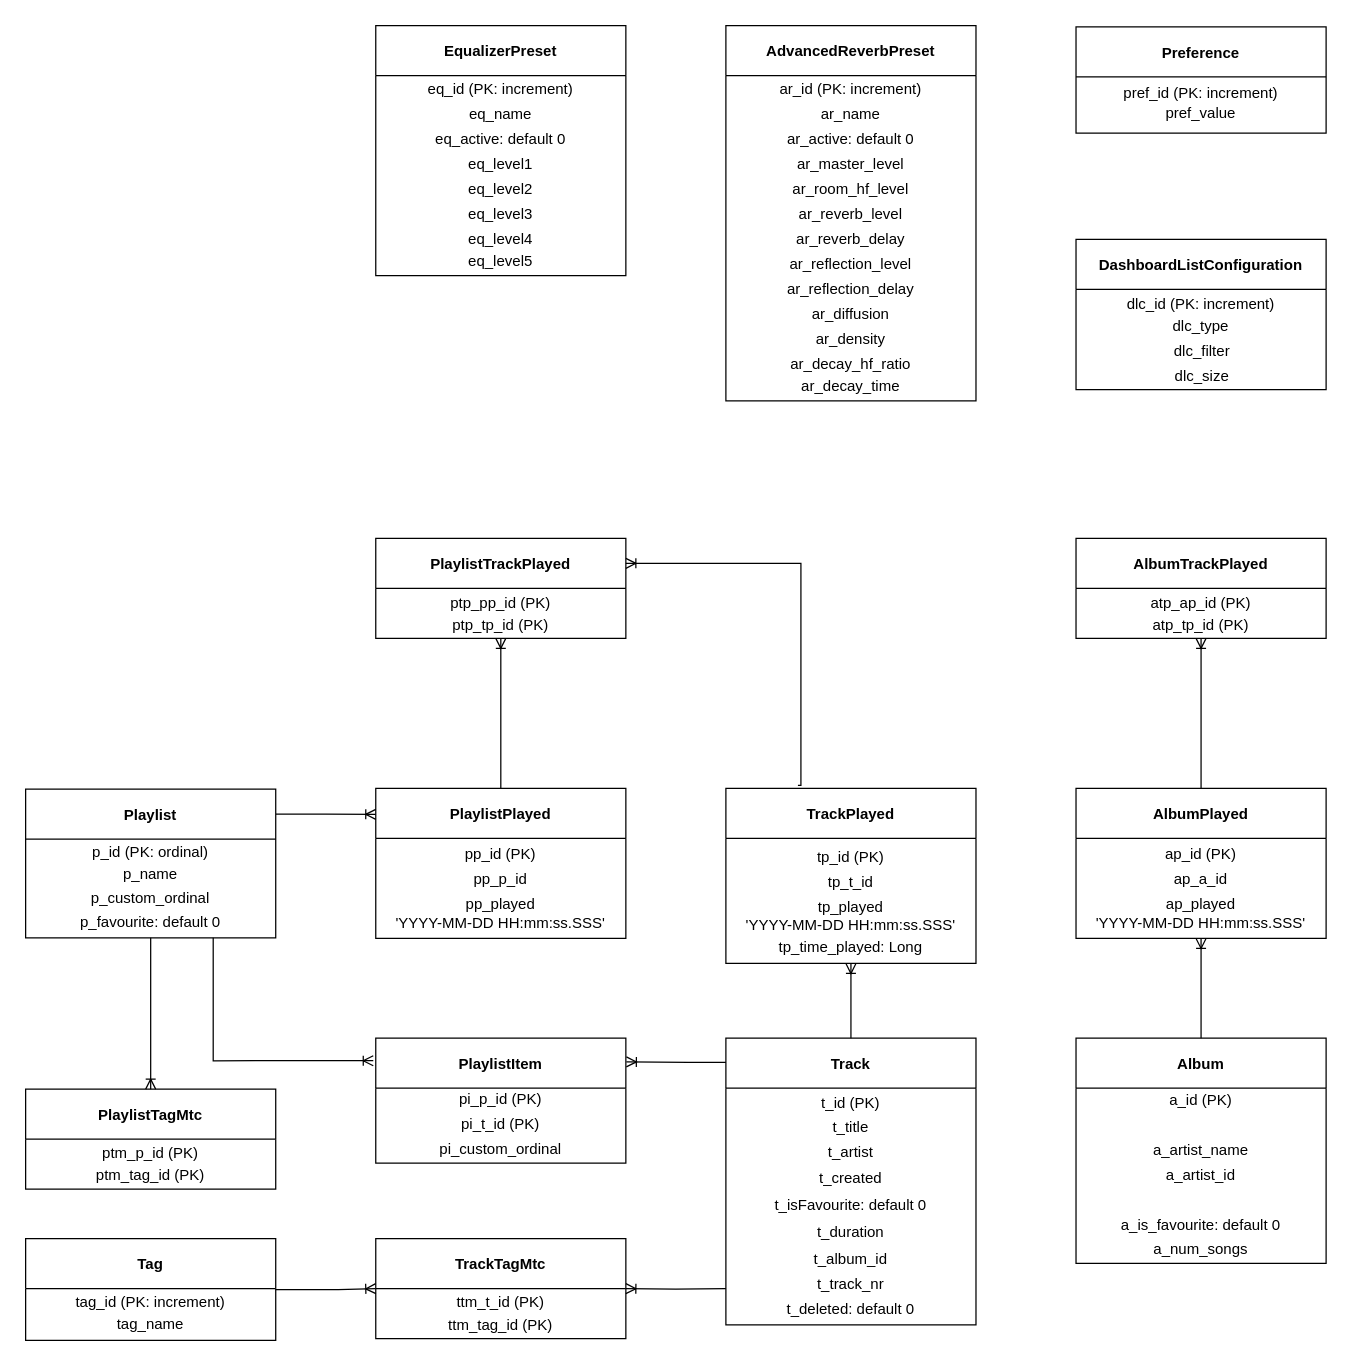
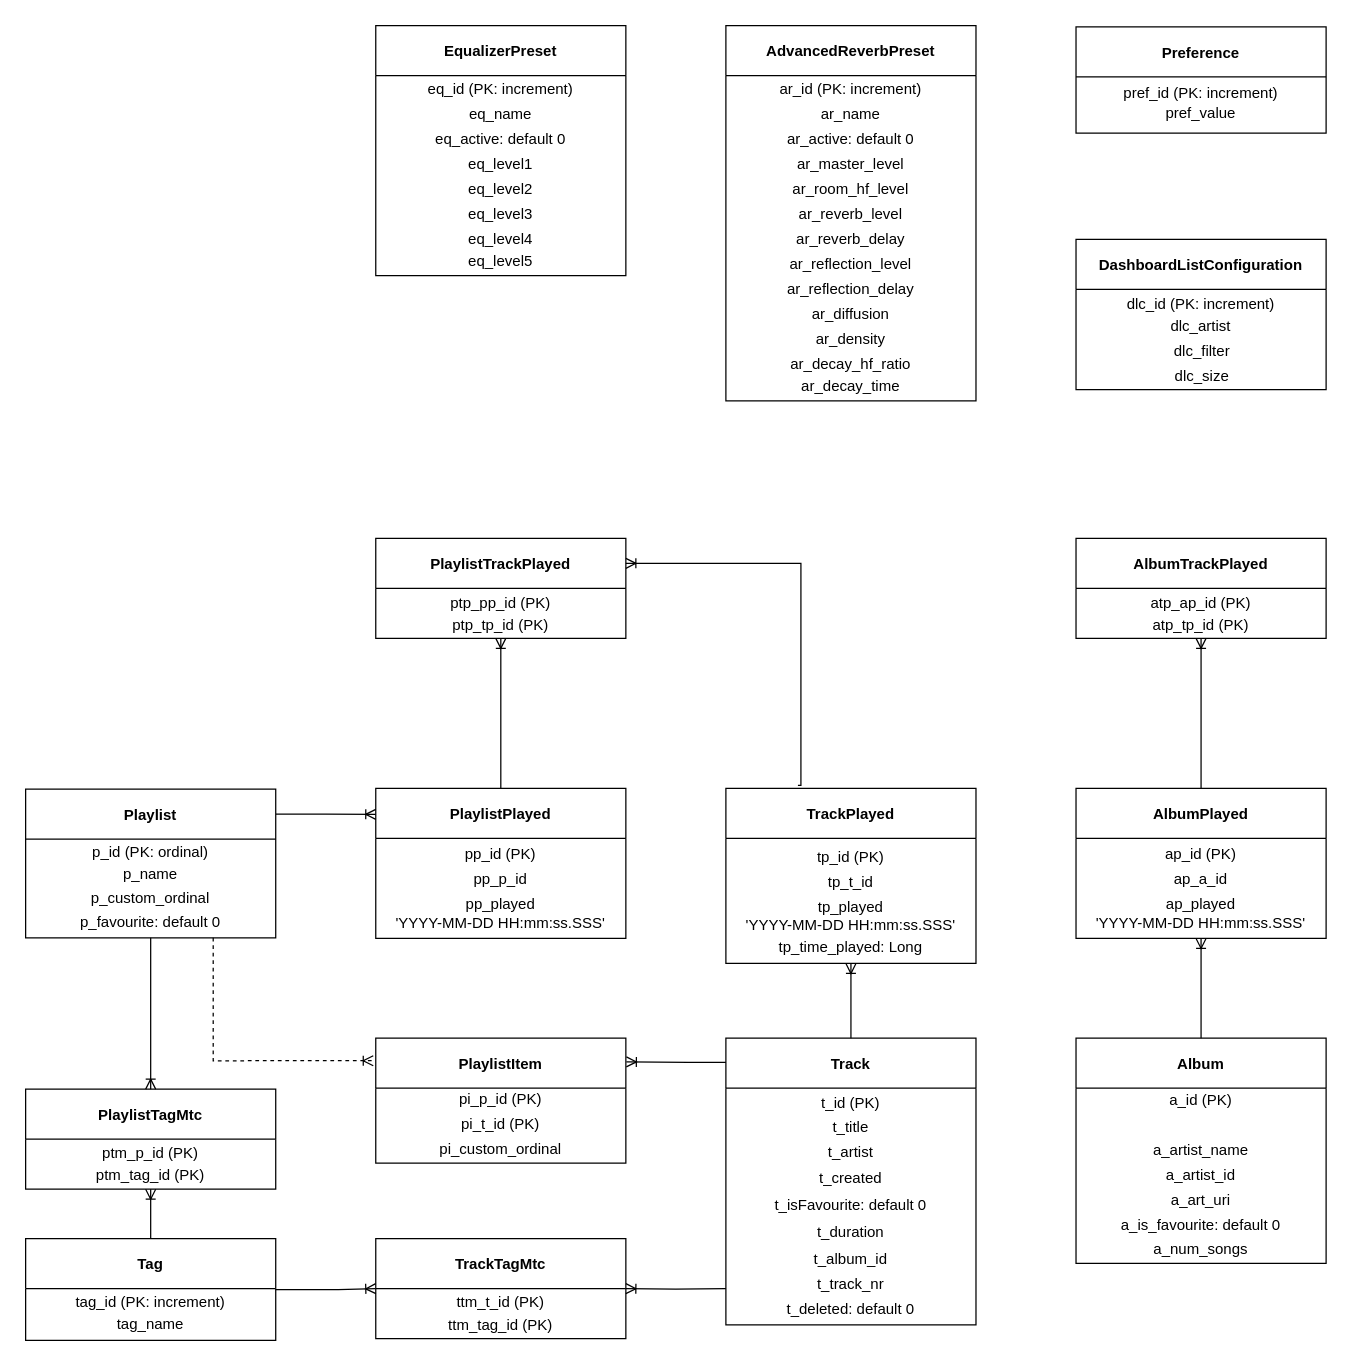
node "dlc_type": label "dlc_type" -> "dlc_artist"
edge "Playlist" -> "PlaylistItem": style solid -> dashed
node "a_art_uri": added
edge "Tag" -> "PlaylistTagMtc": added
